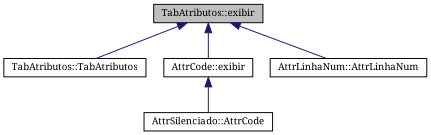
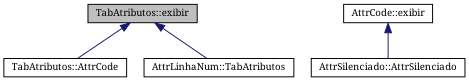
edge "AttrCode::exibir" -> "TabAtributos::exibir": removed
node "TabAtributos::TabAtributos": label "TabAtributos::TabAtributos" -> "TabAtributos::AttrCode"
node "AttrLinhaNum::AttrLinhaNum": label "AttrLinhaNum::AttrLinhaNum" -> "AttrLinhaNum::TabAtributos"
node "AttrSilenciado::AttrCode": label "AttrSilenciado::AttrCode" -> "AttrSilenciado::AttrSilenciado"
